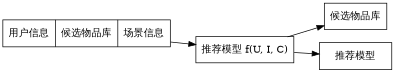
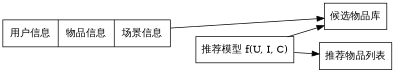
node "用户信息": text "候选物品库" -> "物品信息"
edge "用户信息" -> "推荐模型 f(U, I, C)": now "用户信息" -> "候选物品库"
node "推荐模型": label "推荐模型" -> "推荐物品列表"
